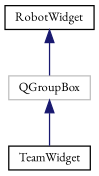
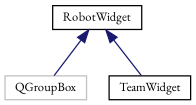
edge "TeamWidget" -> "QGroupBox": now "TeamWidget" -> "RobotWidget"
